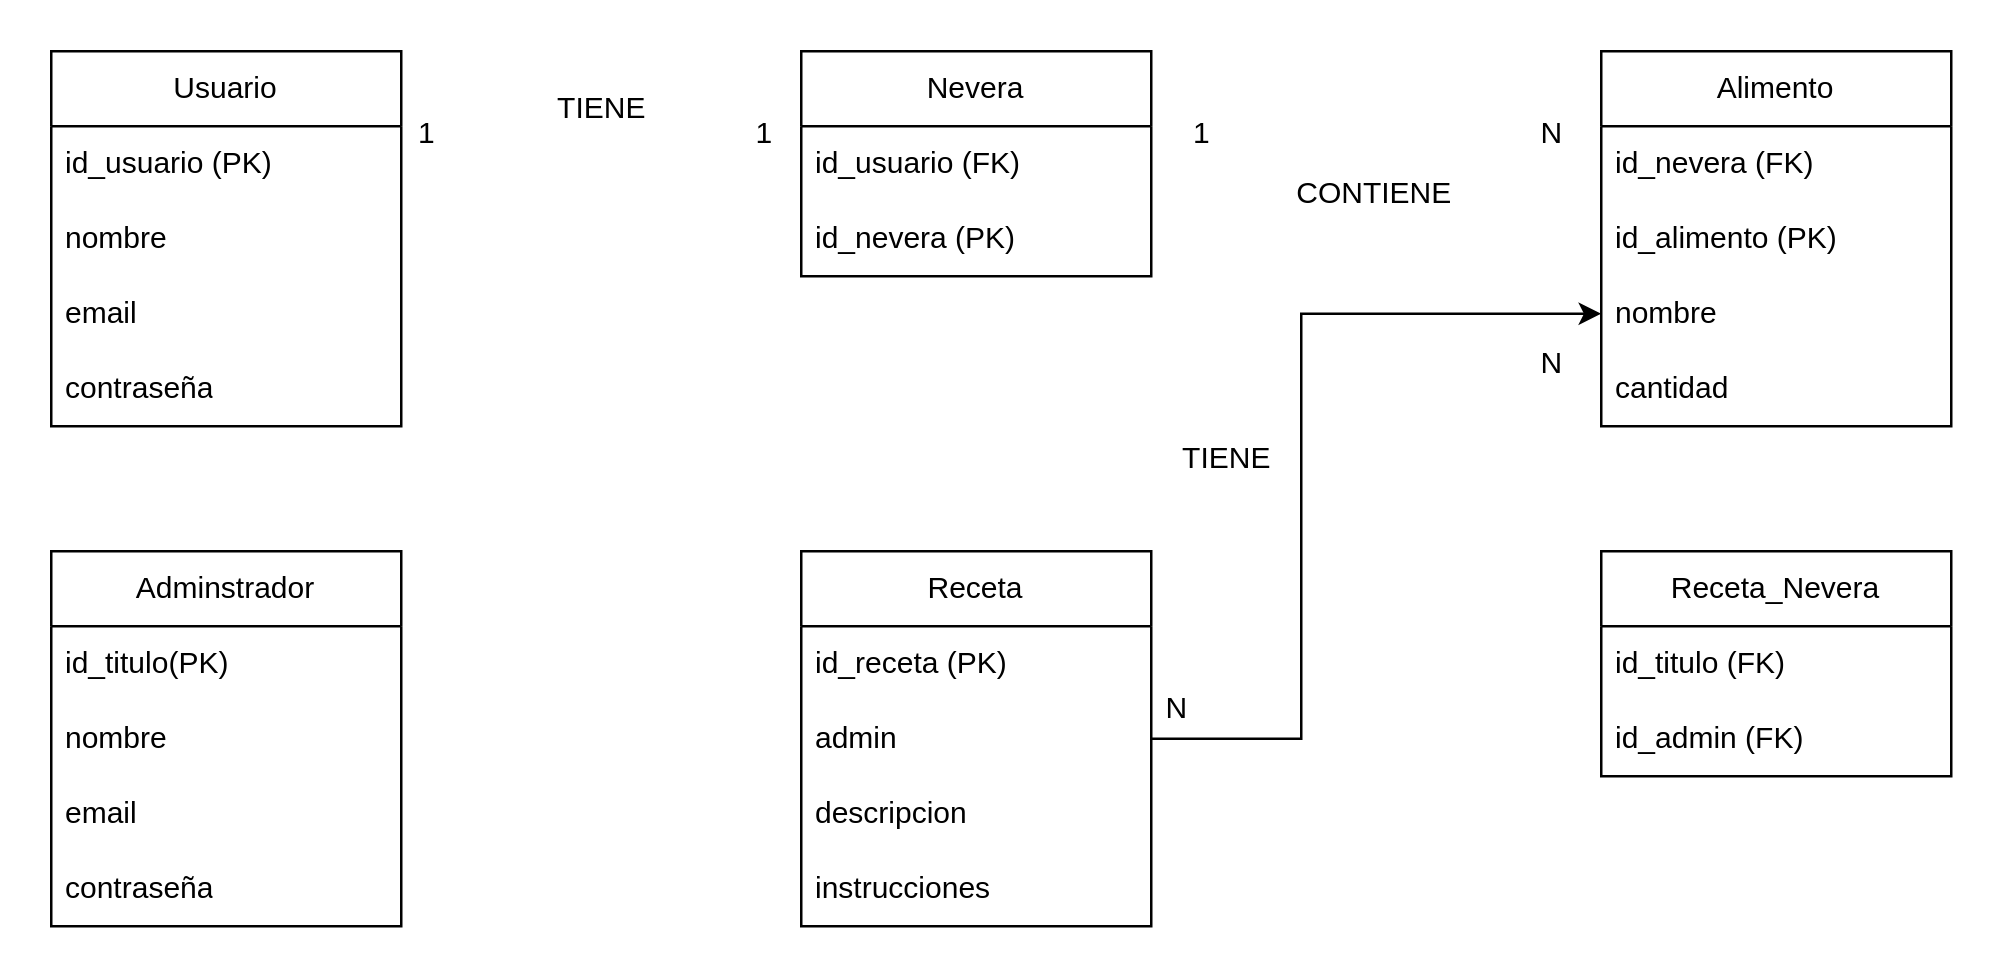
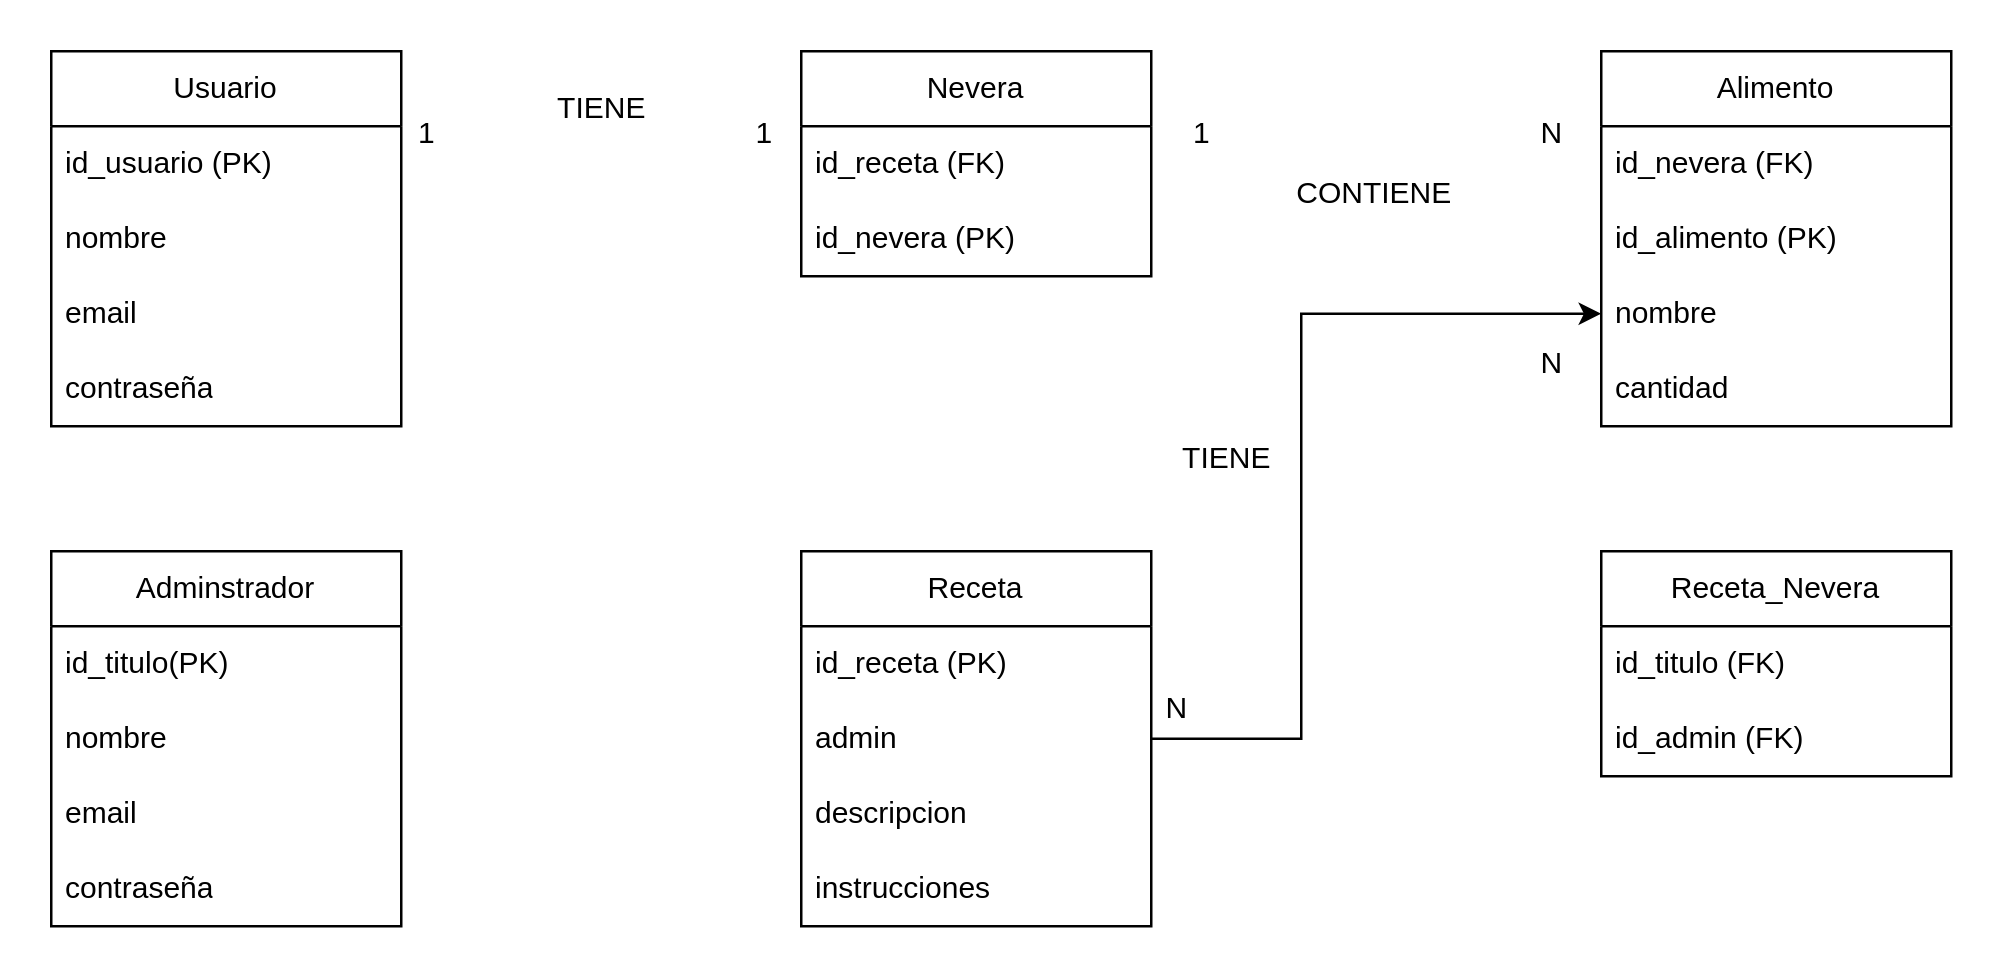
node "id_usuario (FK)": label "id_usuario (FK)" -> "id_receta (FK)"
